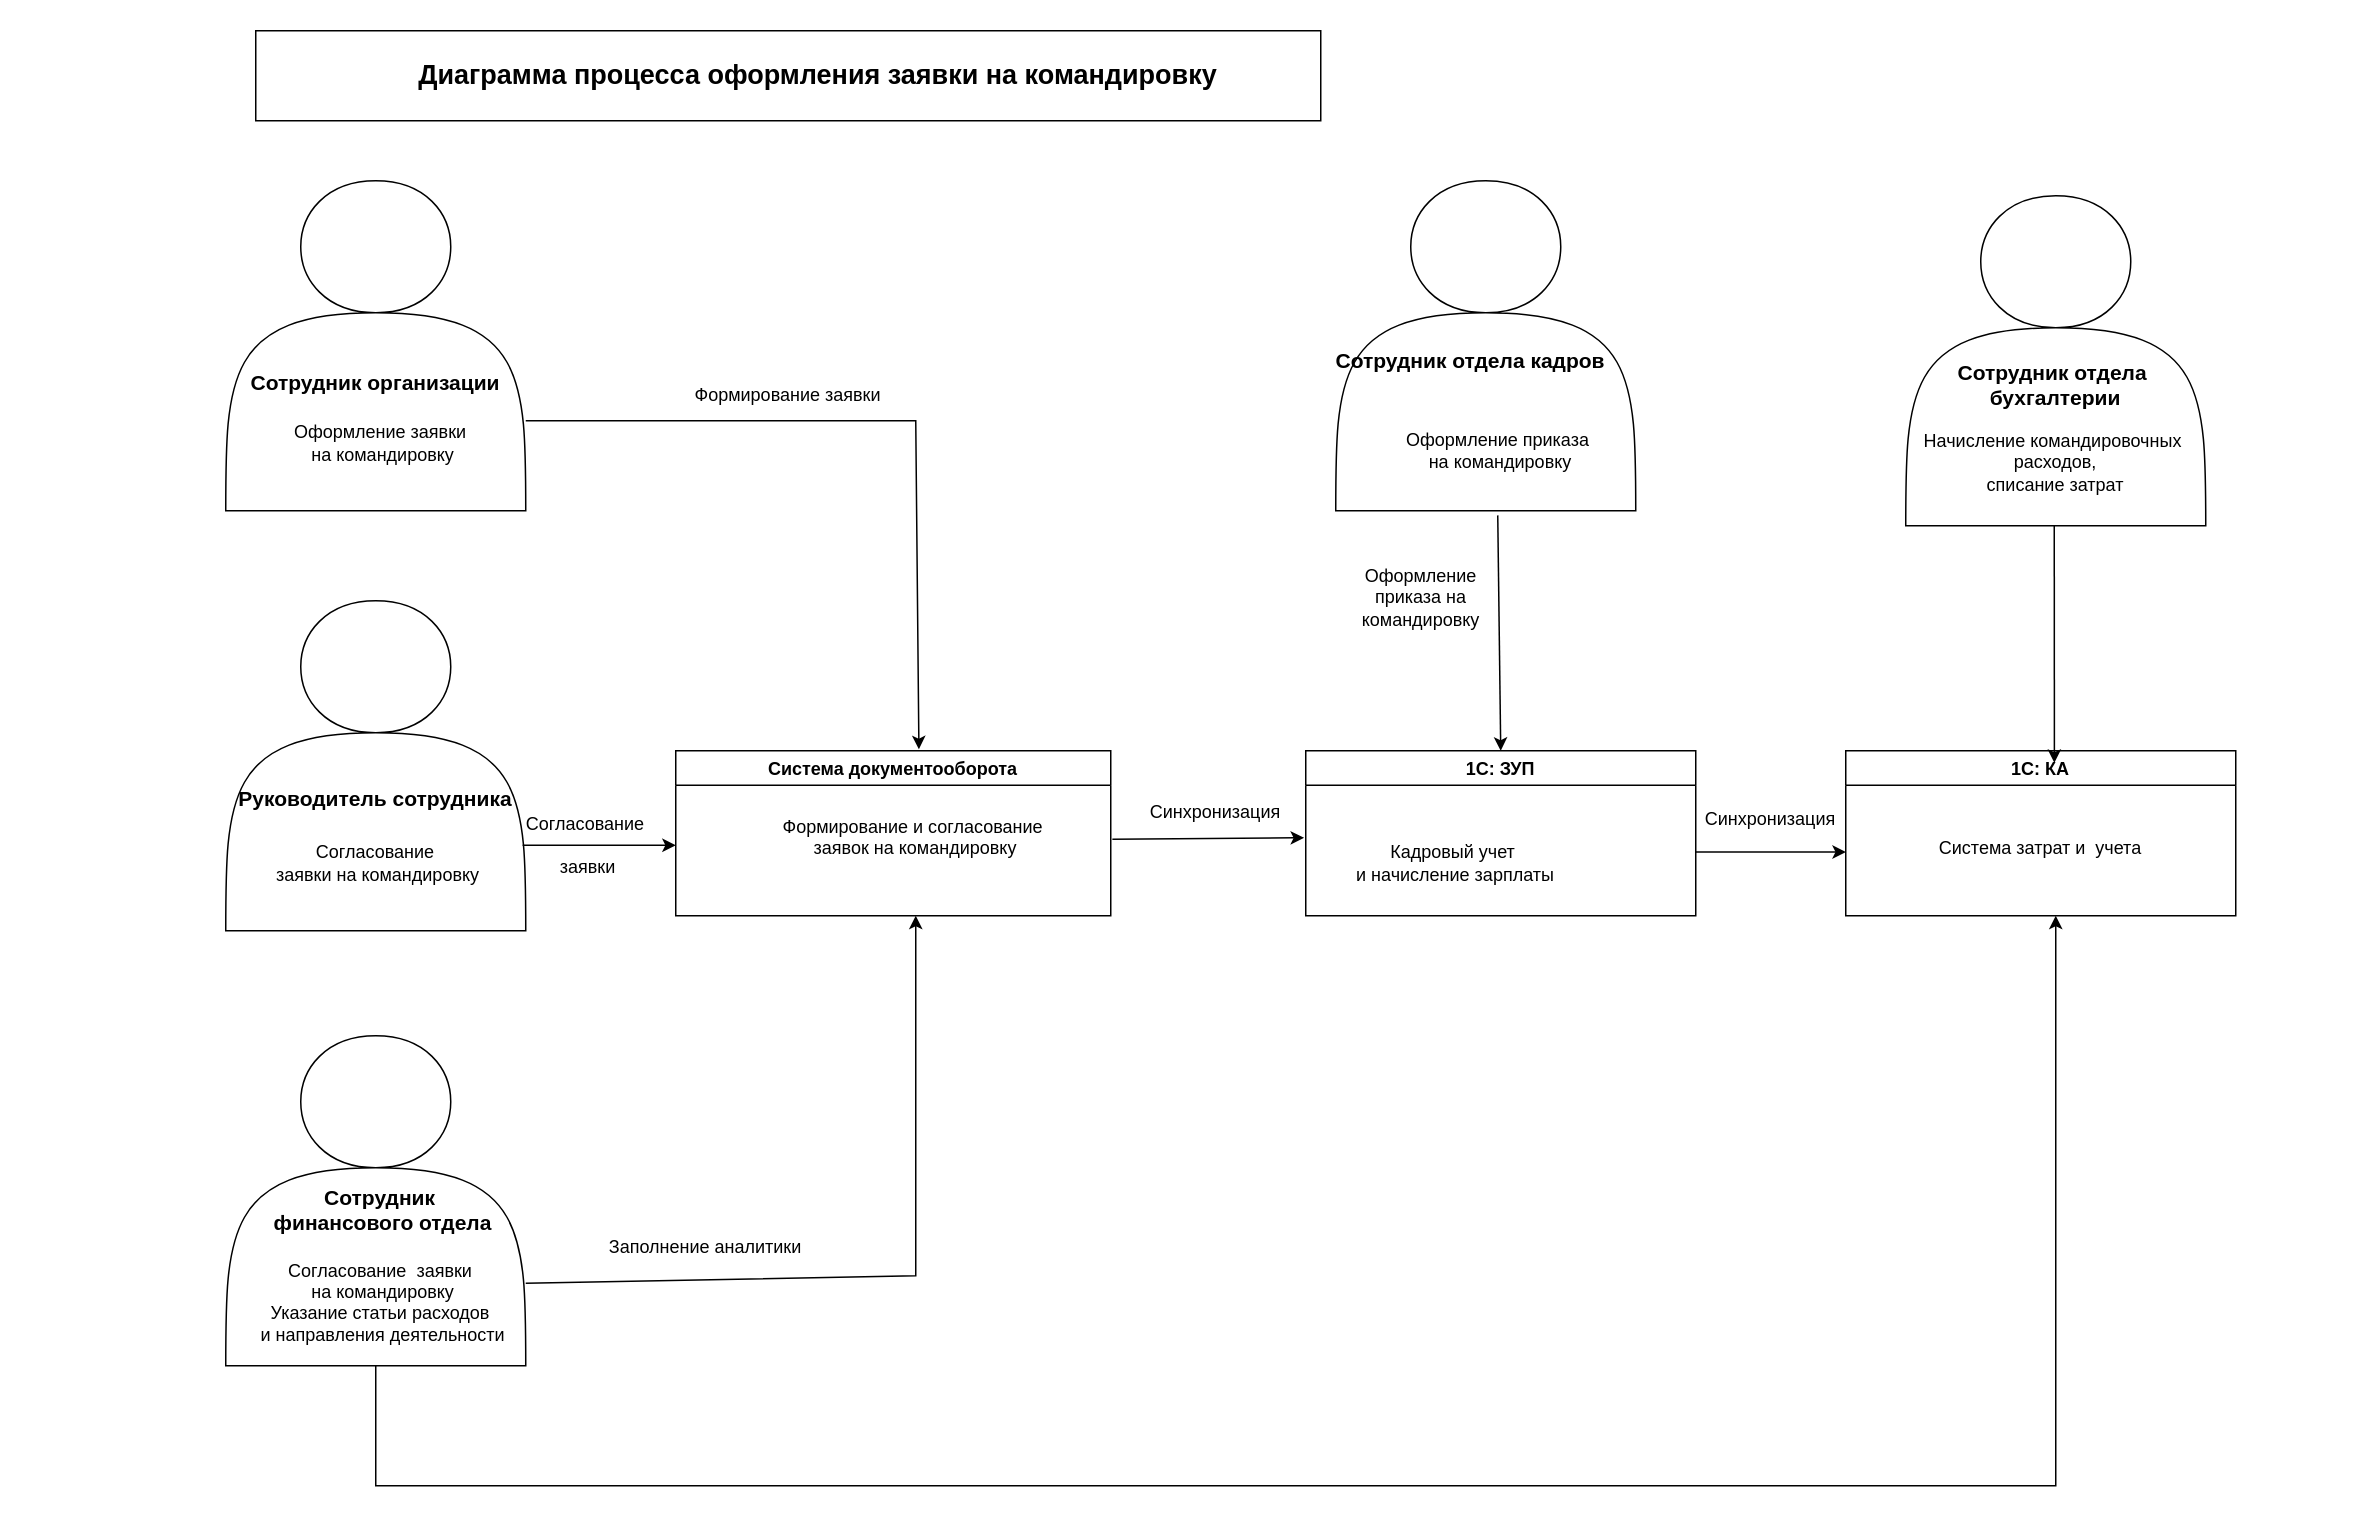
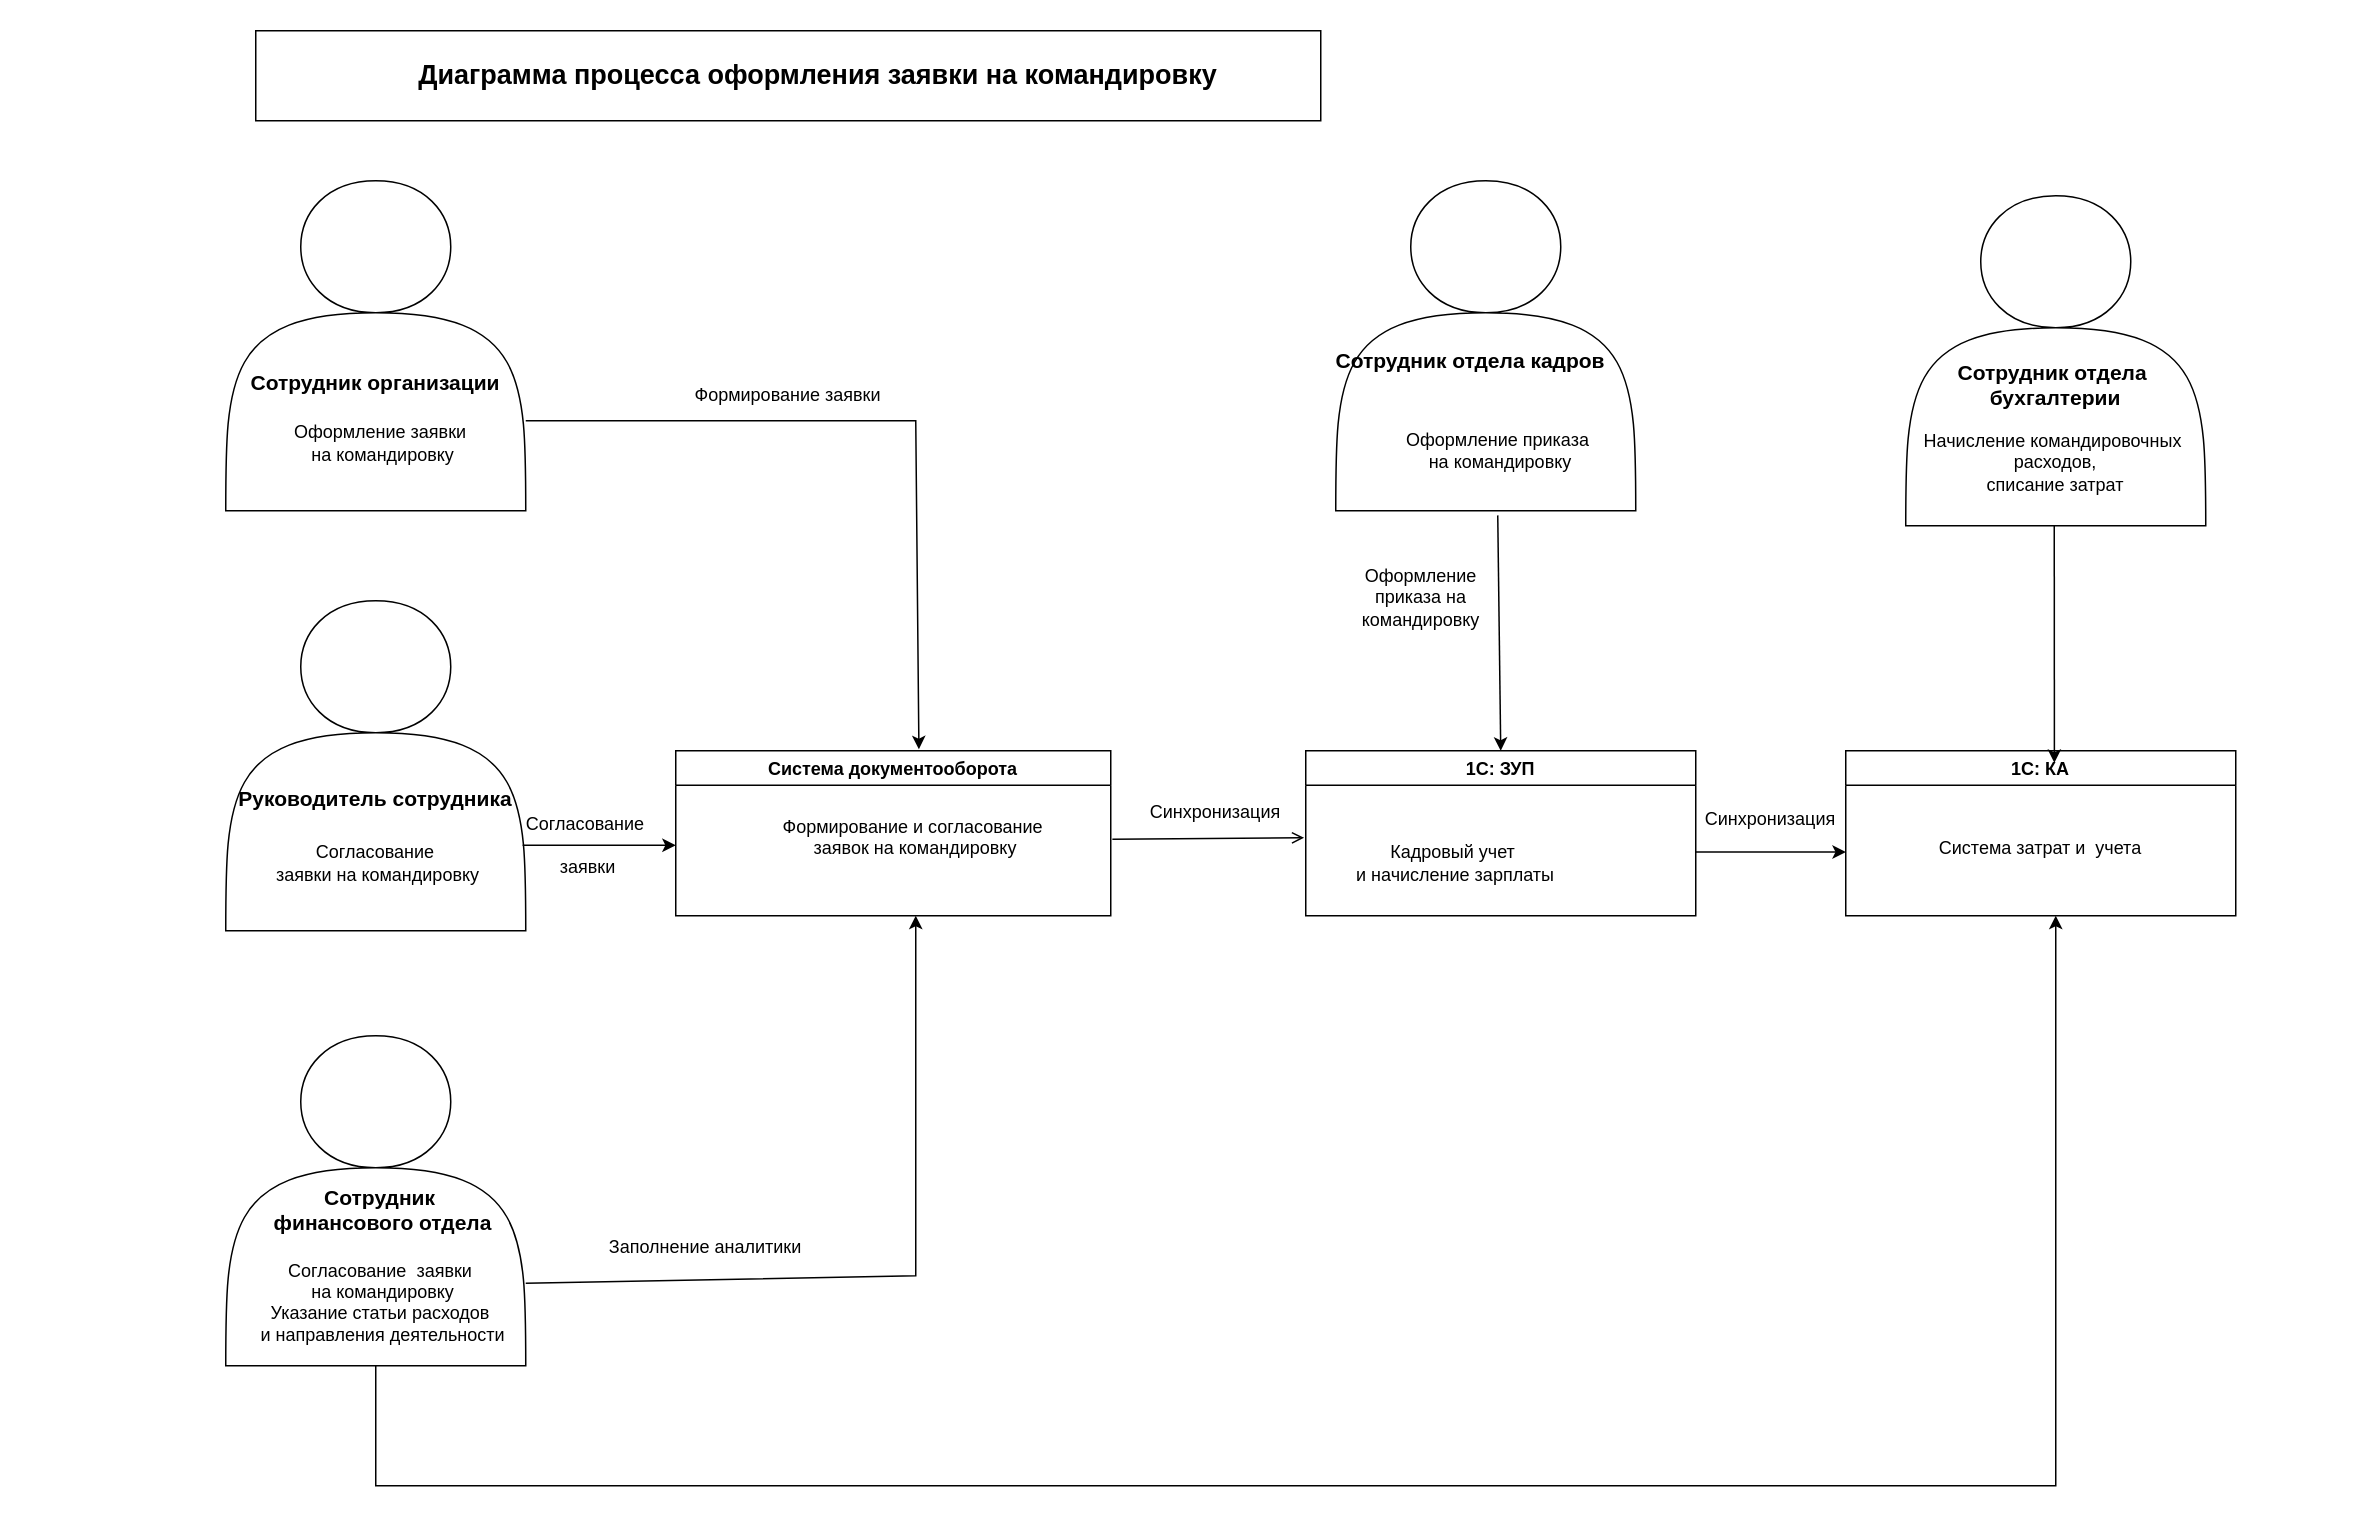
edge "Формирование и согласование заявок на командировку" -> "Кадровый учет и начисление зарплаты": arrowhead classic -> open
